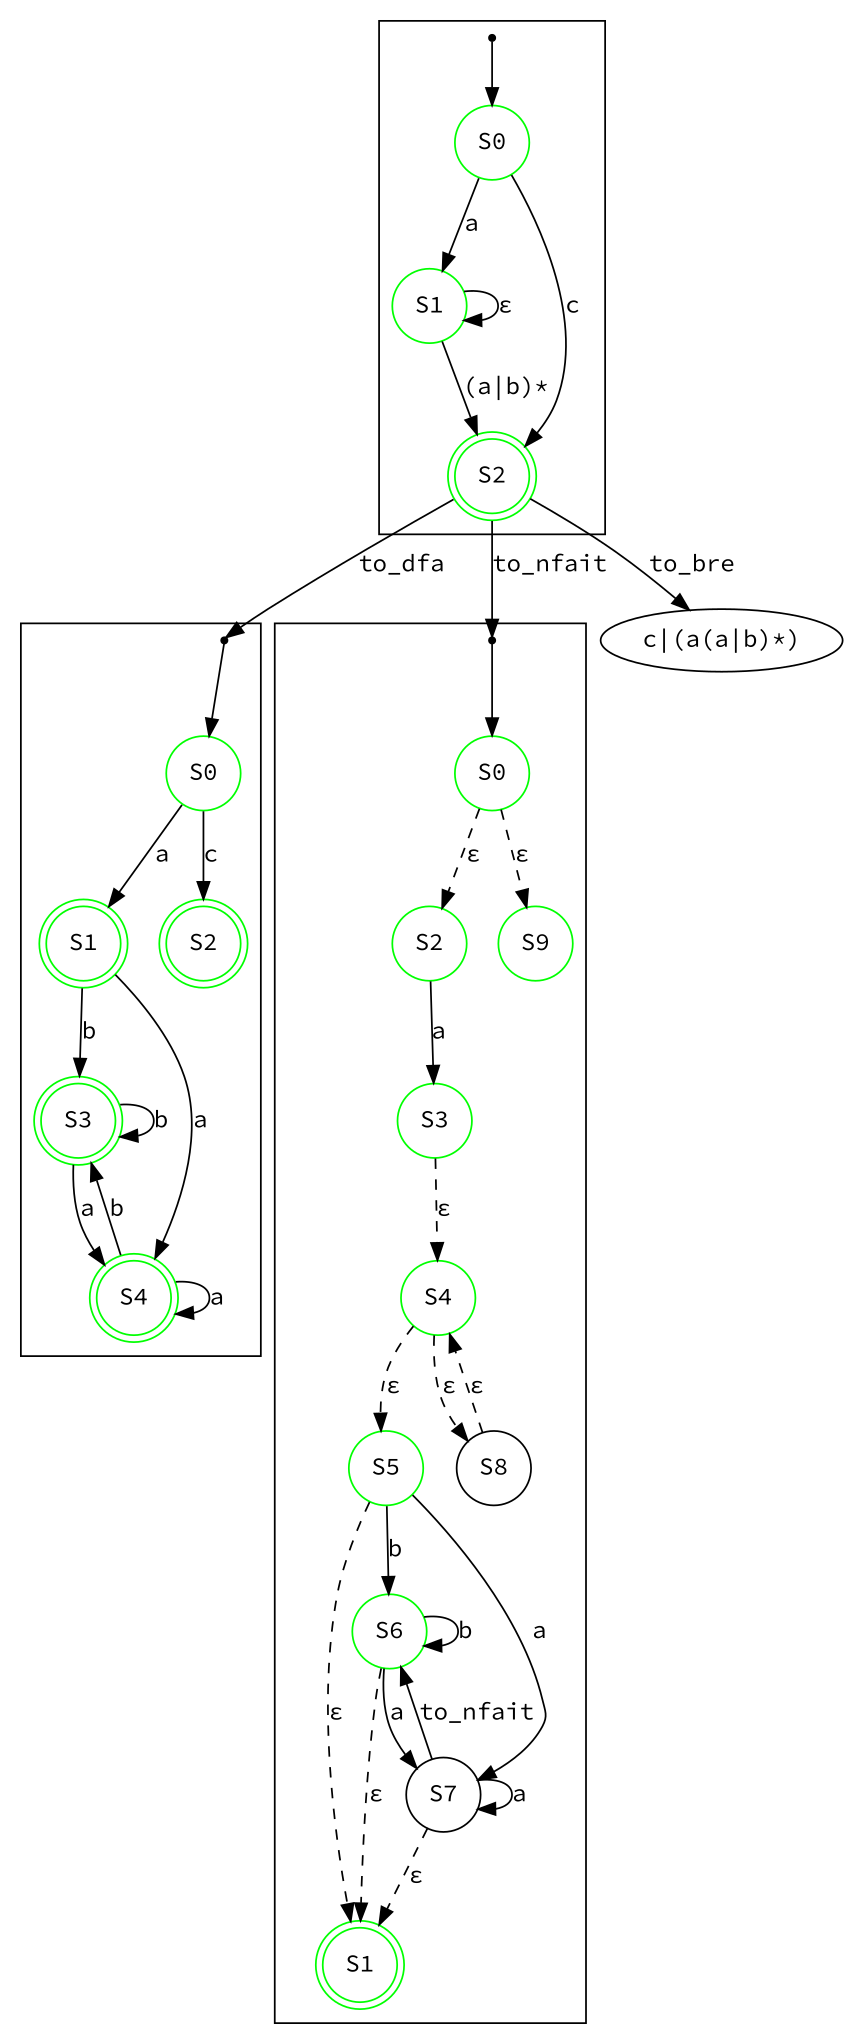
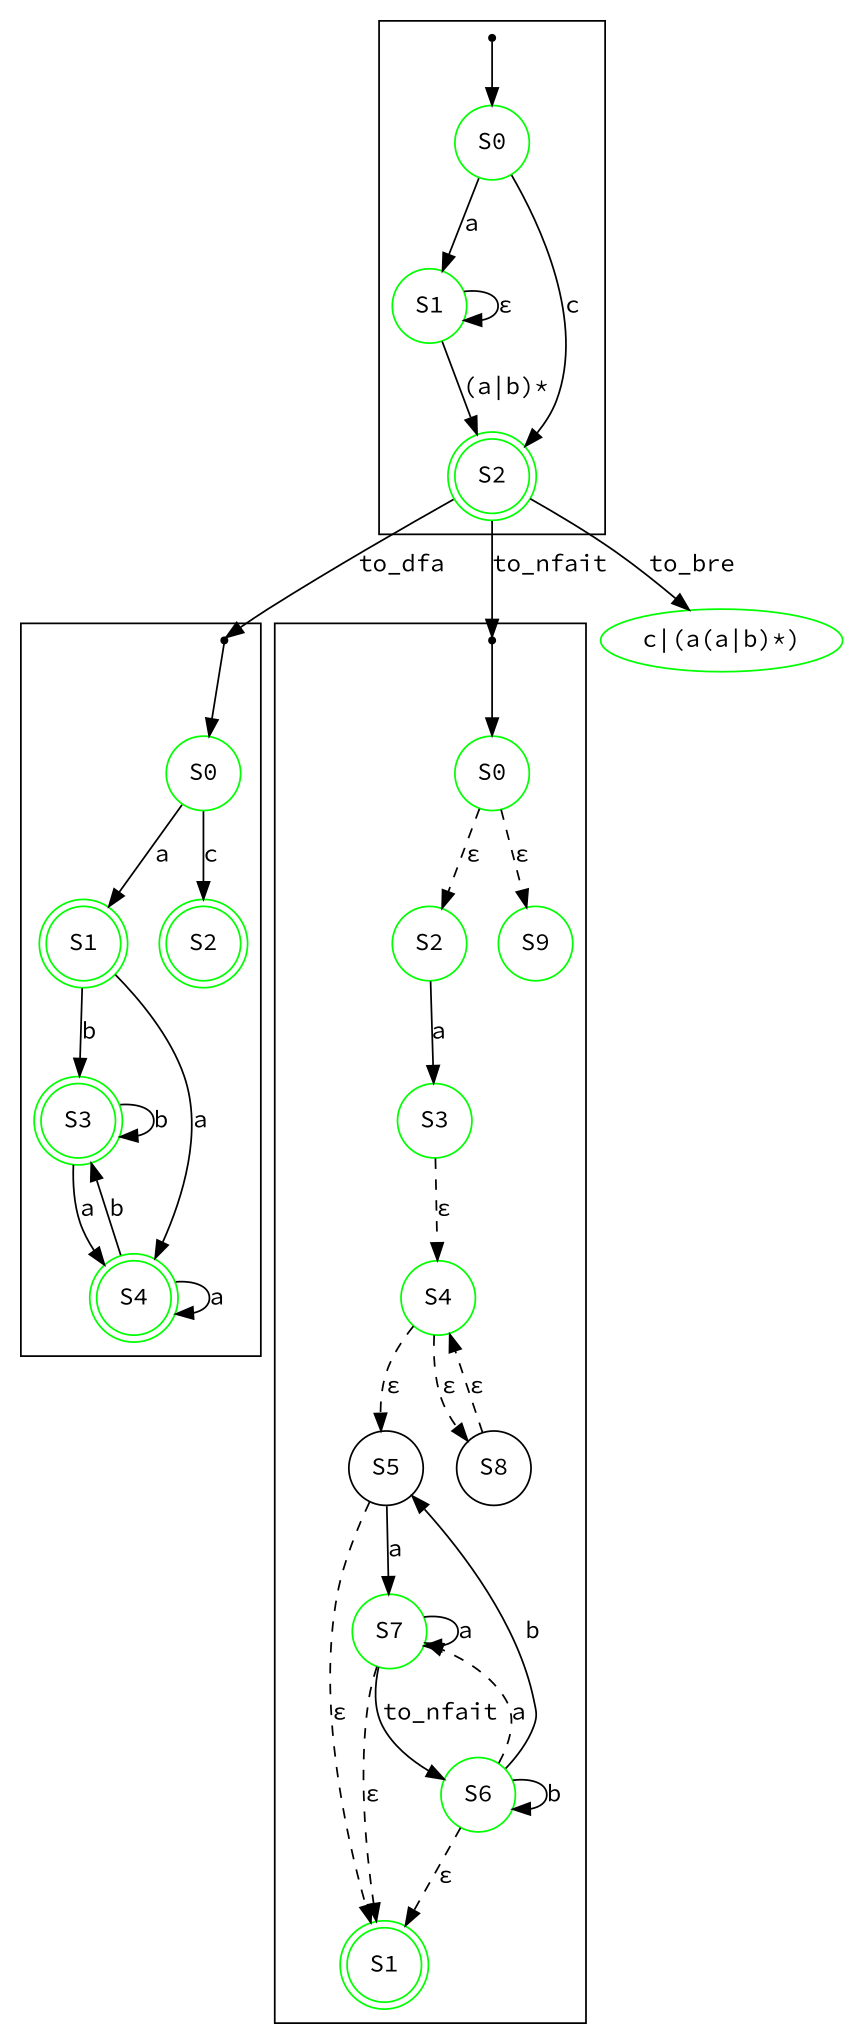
node "c|(a(a|b)*)": color black -> green
node "S5": color green -> black
edge "S5" -> "S6": reversed
edge "S6" -> "S7": style solid -> dashed
node "S7": color black -> green
